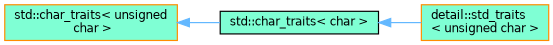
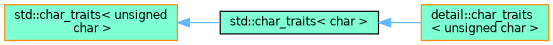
node "detail::std_traits < unsigned char >": label "detail::std_traits < unsigned char >" -> "detail::char_traits < unsigned char >"
